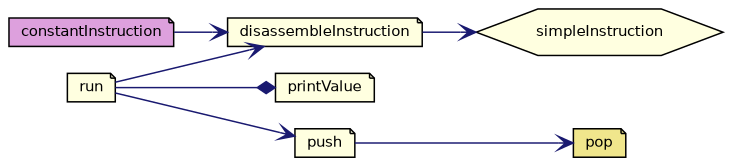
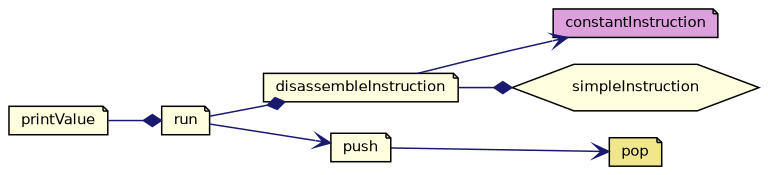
edge "constantInstruction" -> "disassembleInstruction": reversed
edge "disassembleInstruction" -> "simpleInstruction": arrowhead vee -> diamond
edge "run" -> "disassembleInstruction": arrowhead vee -> diamond
edge "run" -> "printValue": reversed
